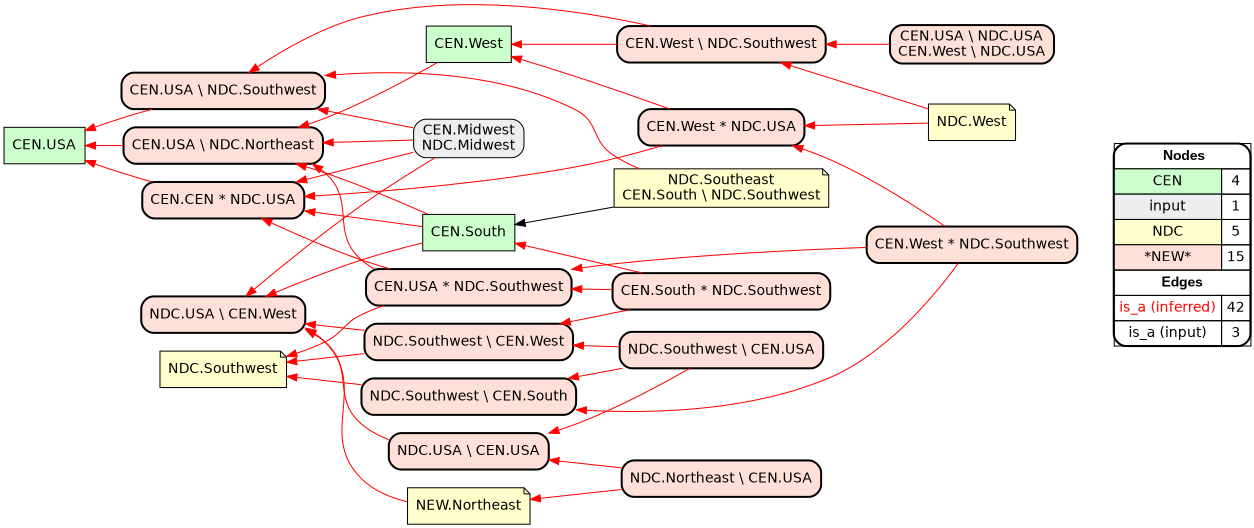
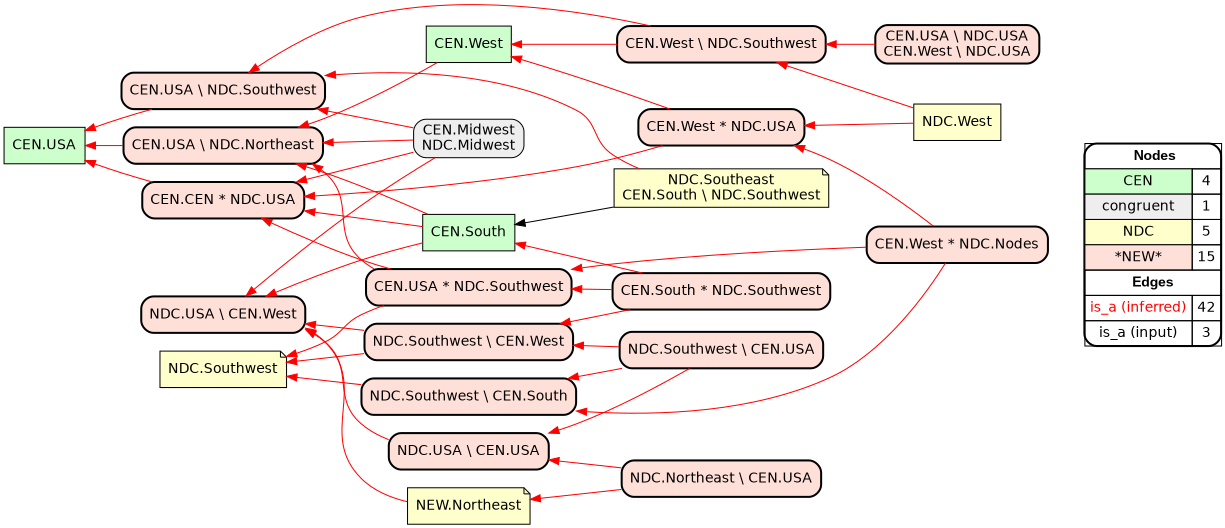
node "NDC.West": shape note -> box
node "Nodes": text "input" -> "congruent"
node "CEN.West * NDC.Southwest": label "CEN.West * NDC.Southwest" -> "CEN.West * NDC.Nodes"
